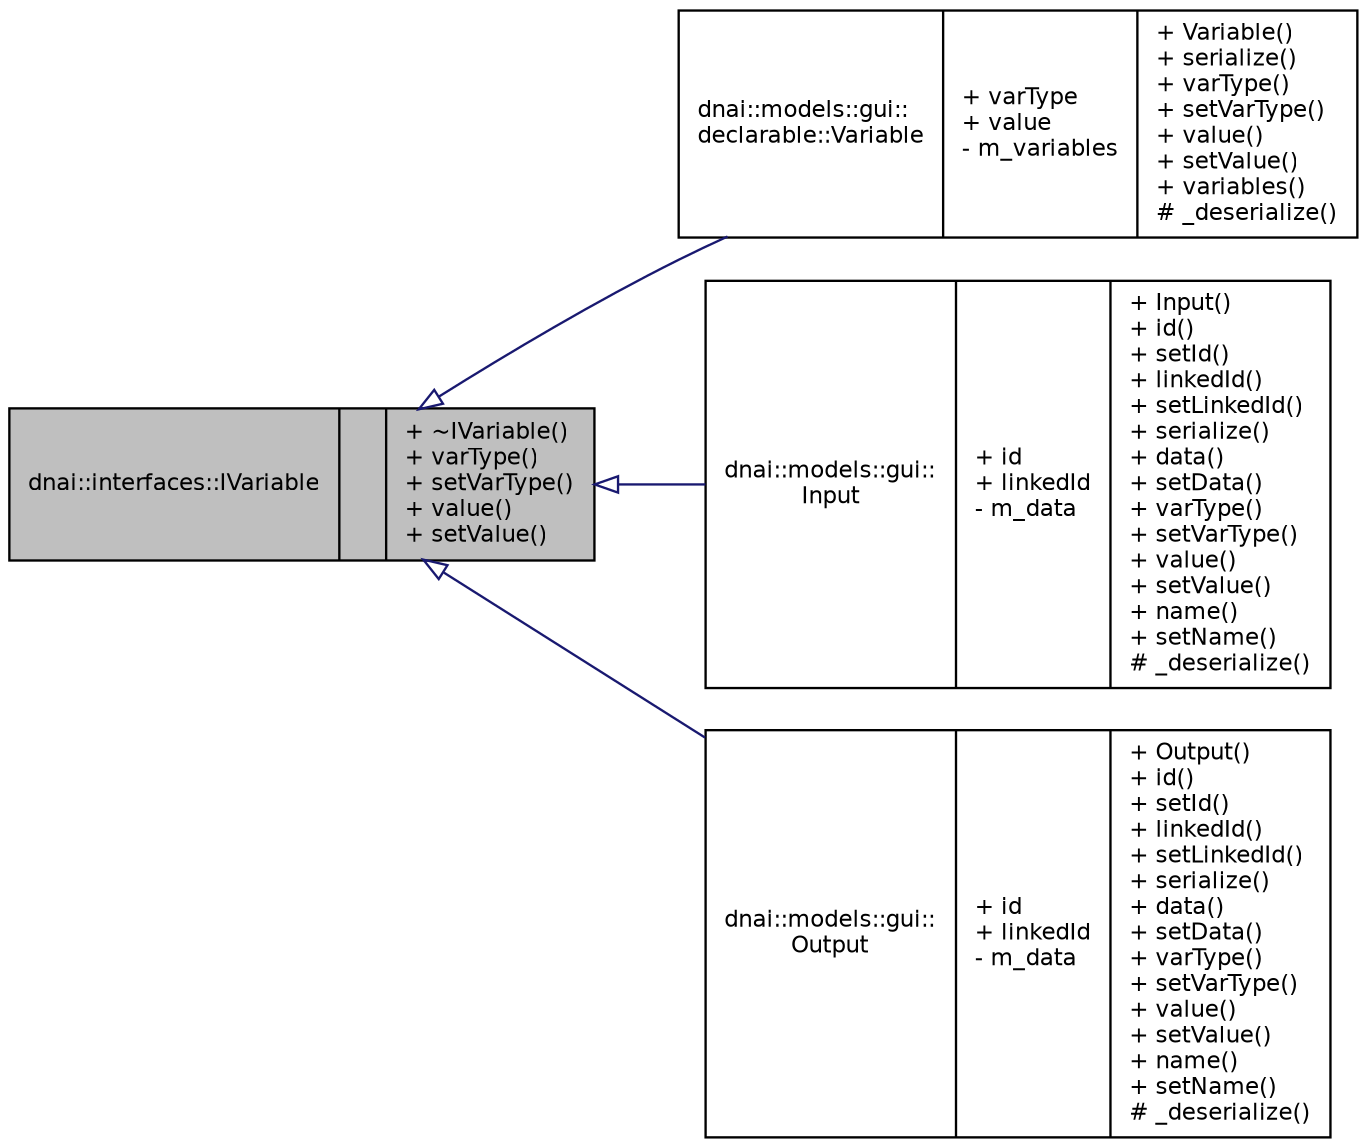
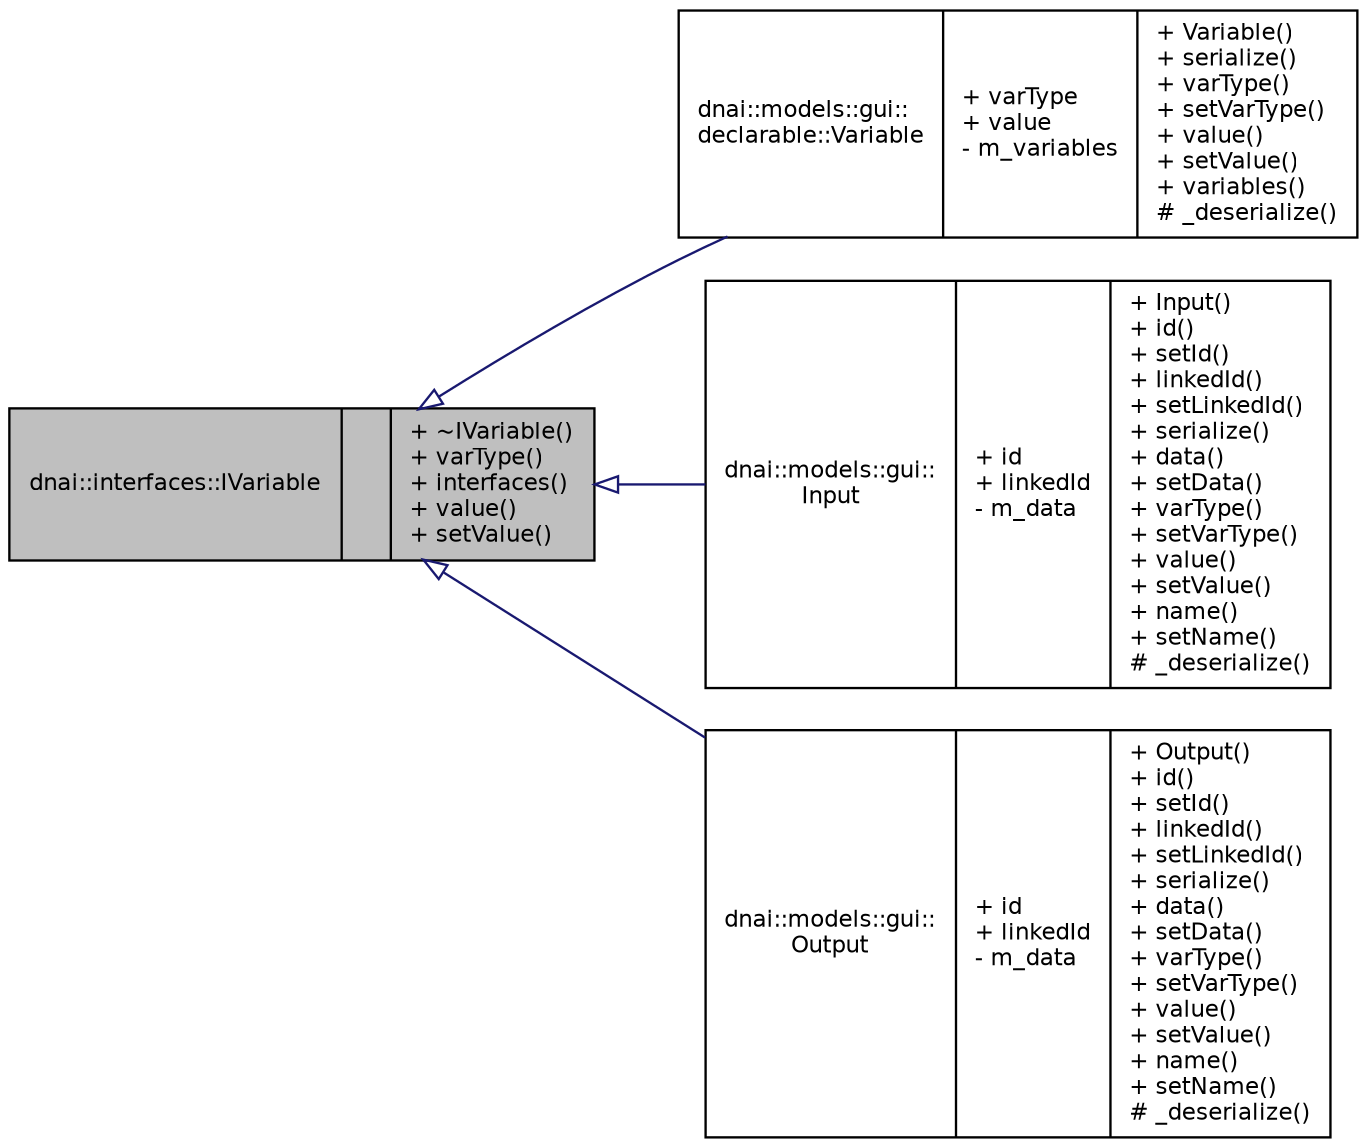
node "dnai::interfaces::IVariable": text "+ setVarType()" -> "+ interfaces()"
